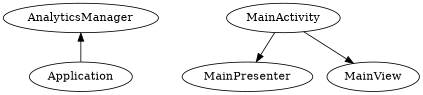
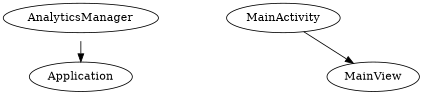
edge "Application" -> "AnalyticsManager": reversed
node "MainPresenter": removed
